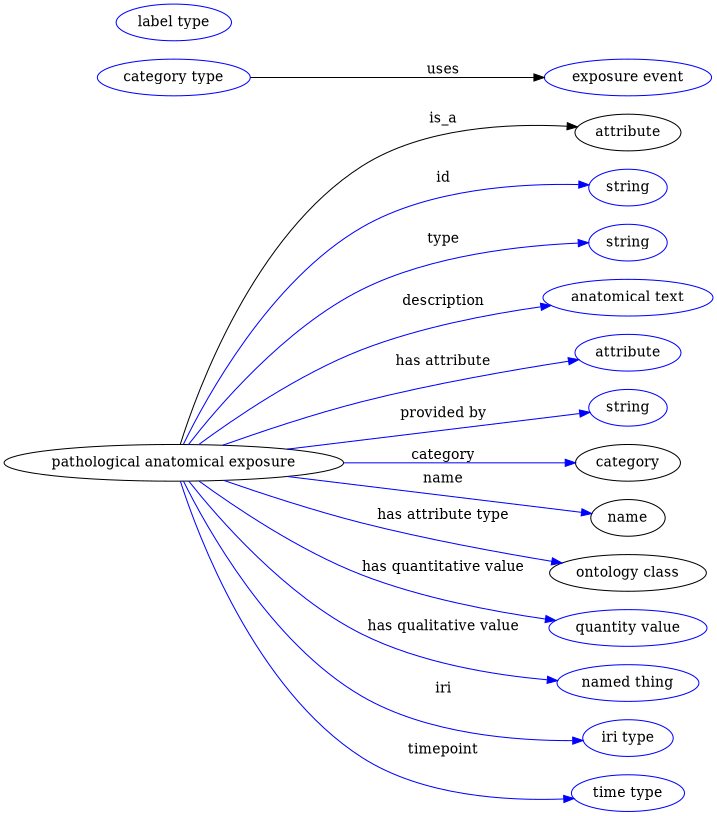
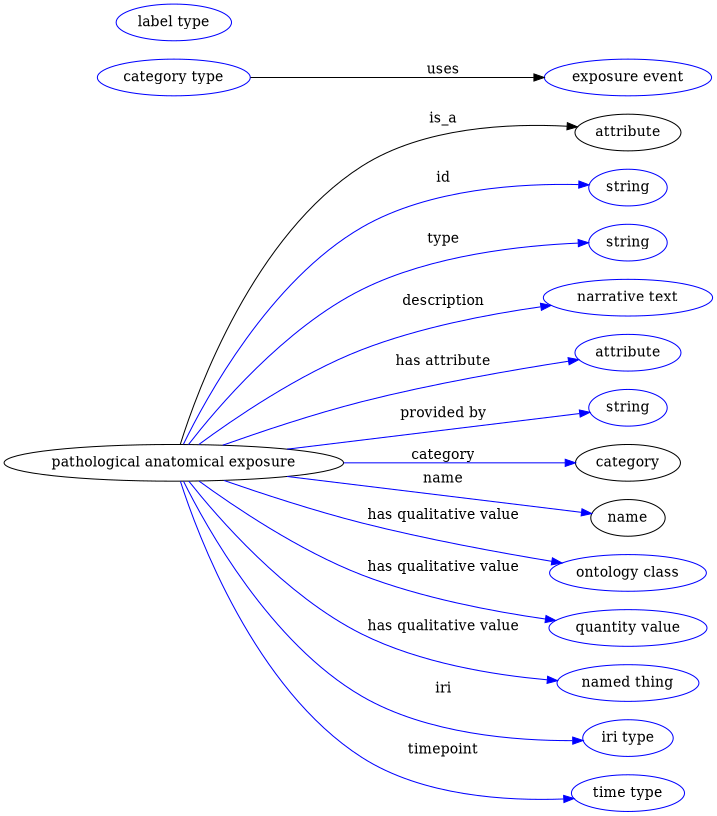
node "anatomical text": label "anatomical text" -> "narrative text"
edge "pathological anatomical exposure" -> "ontology class": label "has attribute type" -> "has qualitative value"
edge "pathological anatomical exposure" -> "quantity value": label "has quantitative value" -> "has qualitative value"
node "ontology class": color black -> blue
